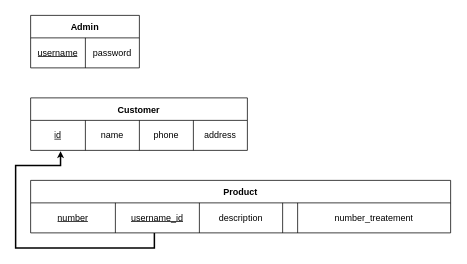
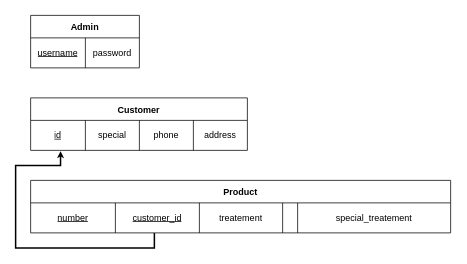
node "name": label "name" -> "special"
node "username_id": label "username_id" -> "customer_id"
node "description": label "description" -> "treatement"
node "number_treatement": label "number_treatement" -> "special_treatement"
